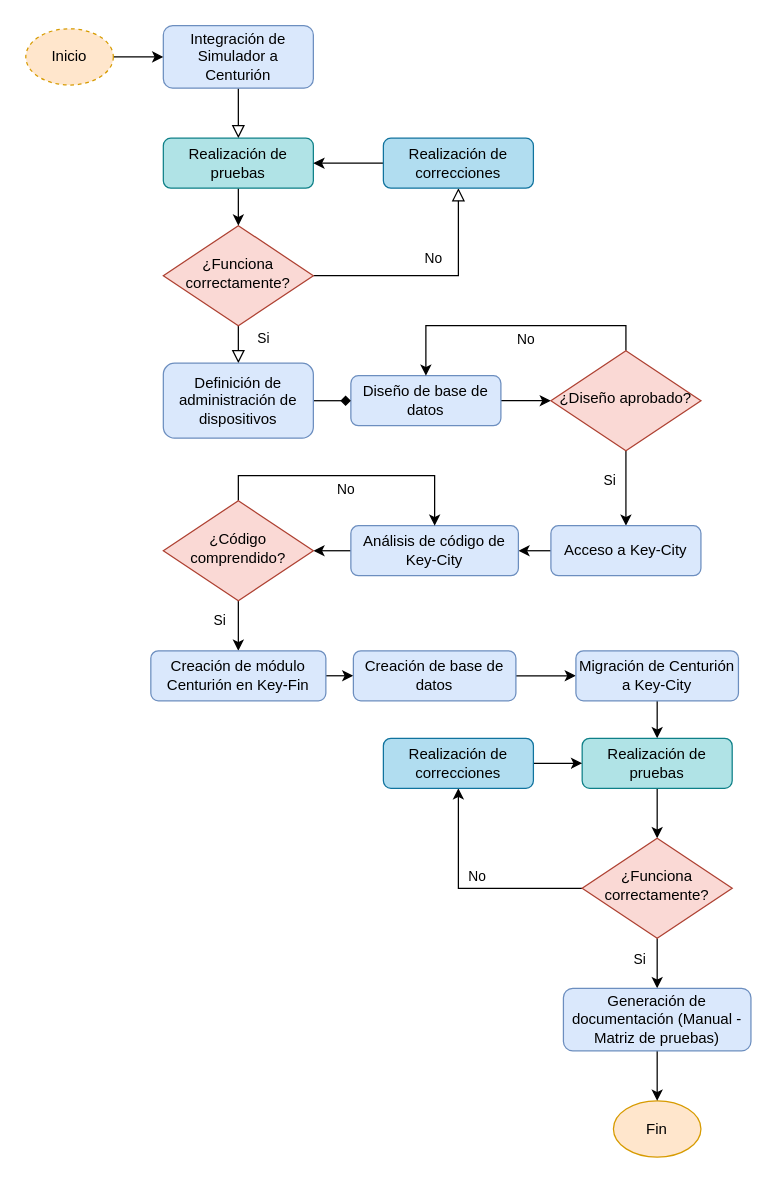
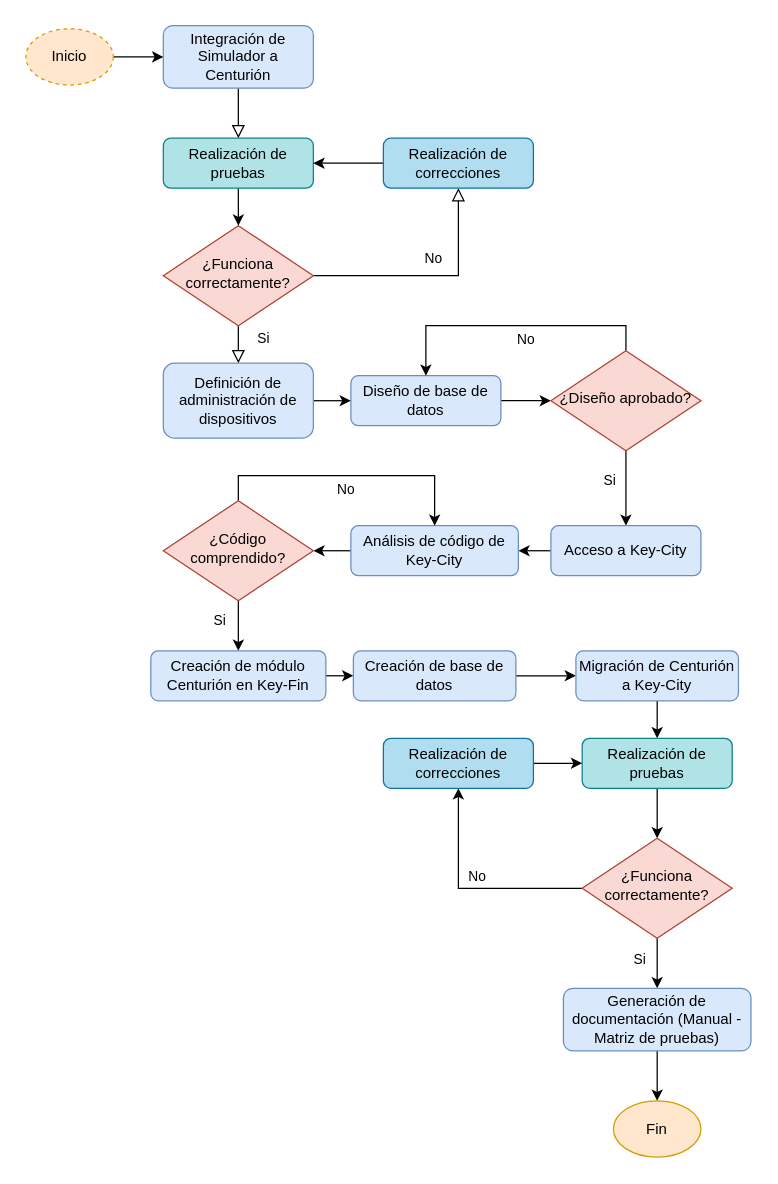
edge "Definición de administración de dispositivos" -> "Diseño de base de datos": arrowhead diamond -> classic
